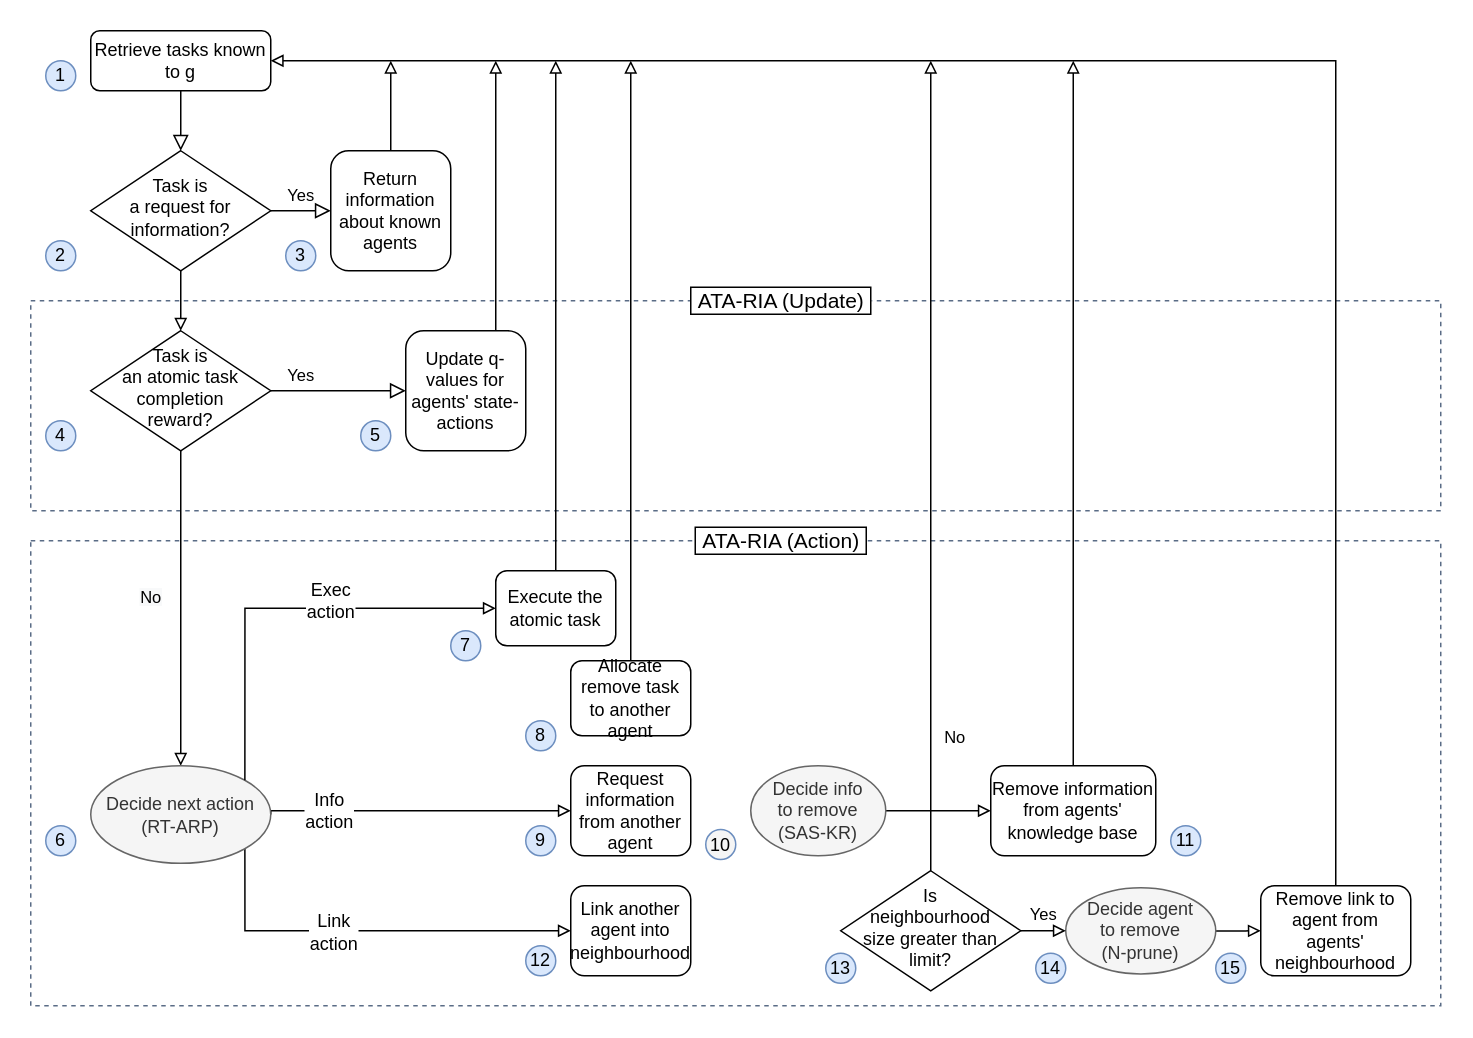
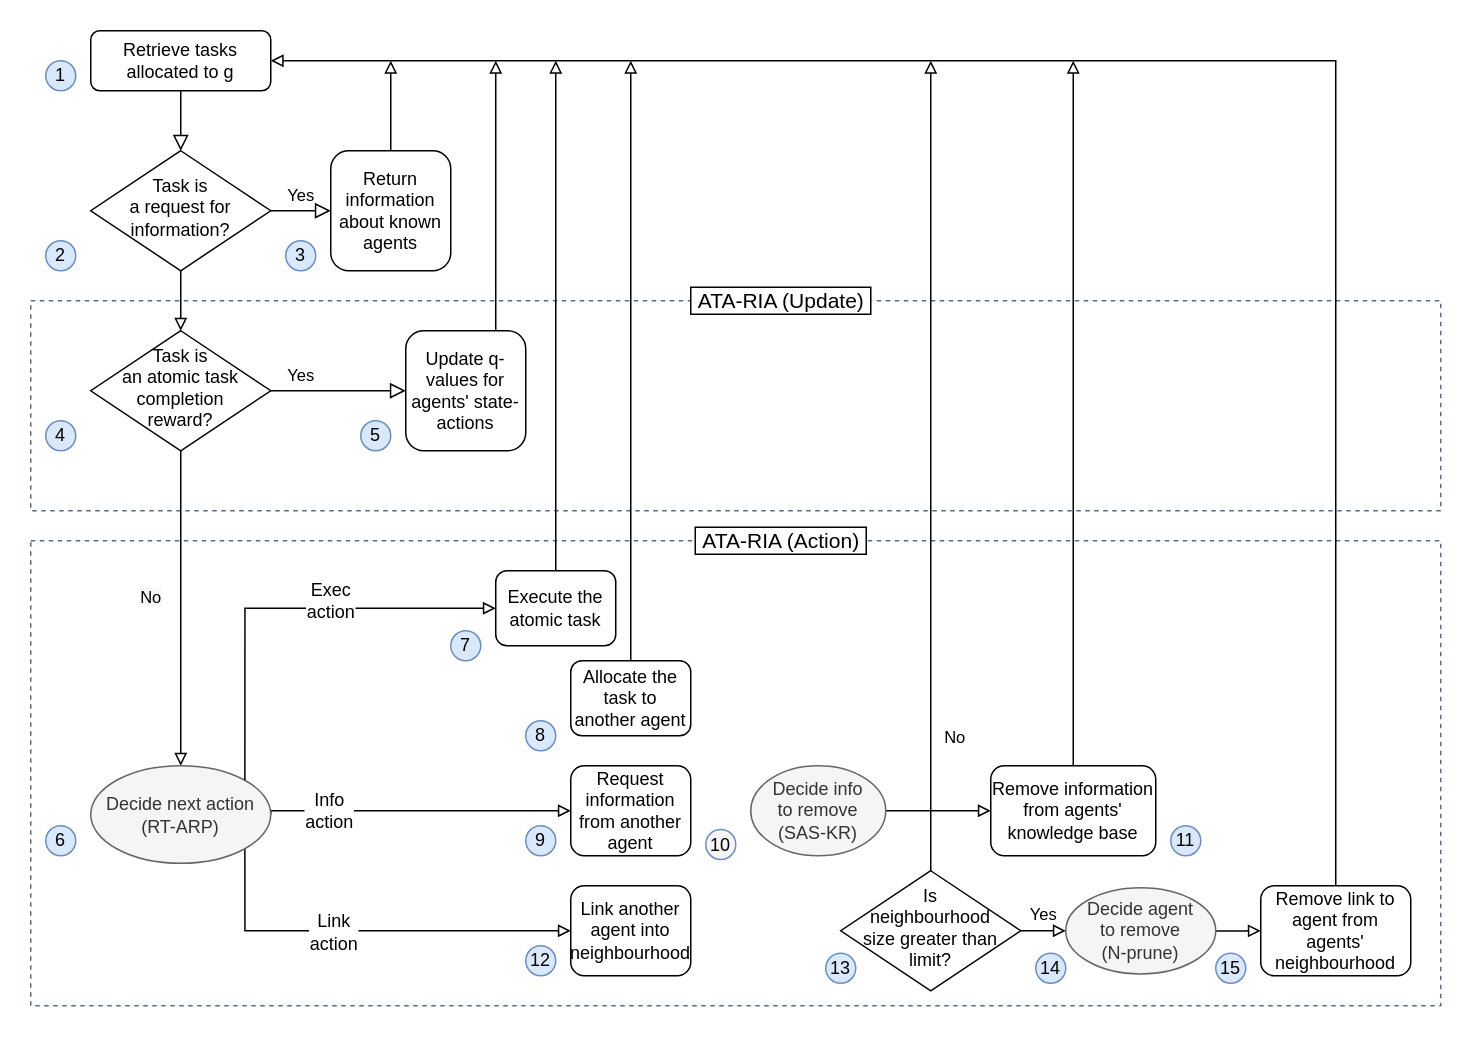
node "Retrieve tasks known to g": label "Retrieve tasks known to g" -> "Retrieve tasks allocated to g"
node "Allocate remove task to another agent": label "Allocate remove task to another agent" -> "Allocate the task to another agent"
